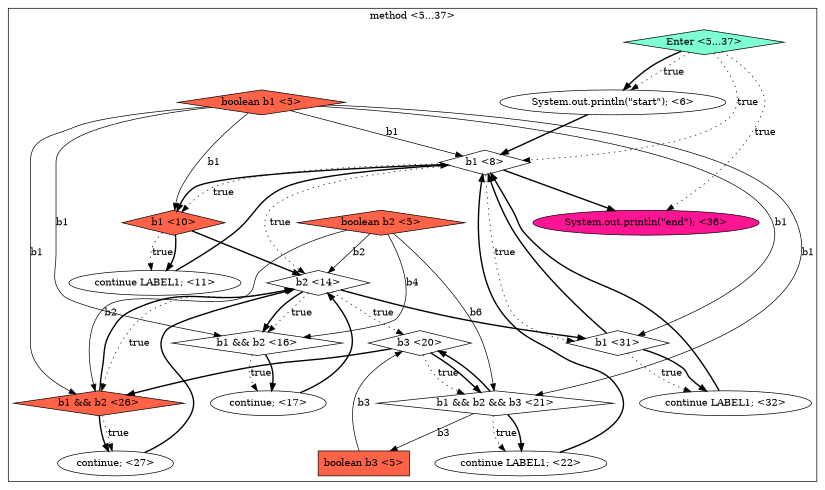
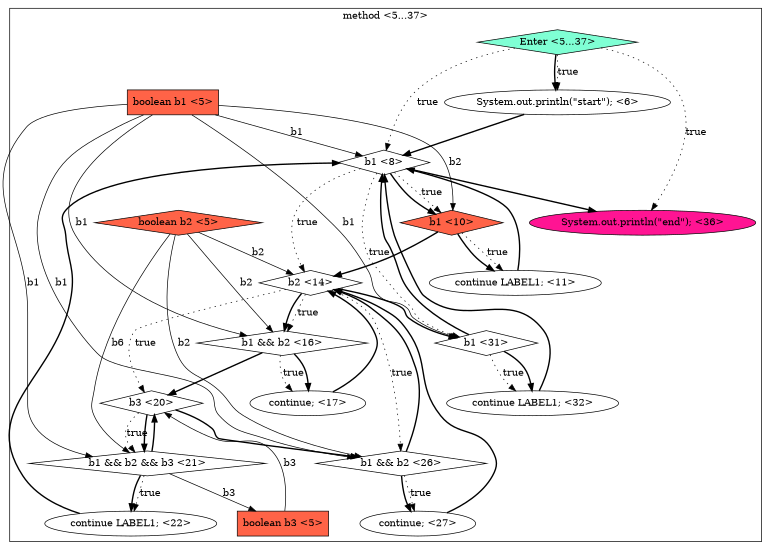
node "boolean b1 <5>": shape diamond -> box
edge "boolean b1 <5>" -> "b1 <10>": label "b1" -> "b2"
edge "boolean b2 <5>" -> "b1 && b2 <16>": label "b4" -> "b2"
edge "b1 && b2 <16>" -> "b3 <20>": added
node "b1 && b2 <26>": fillcolor tomato -> white
